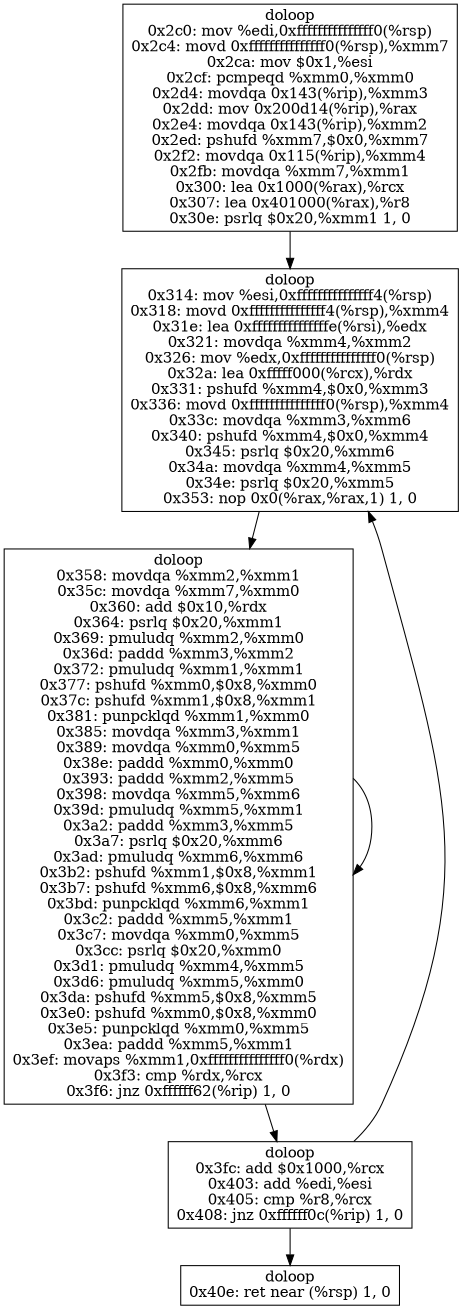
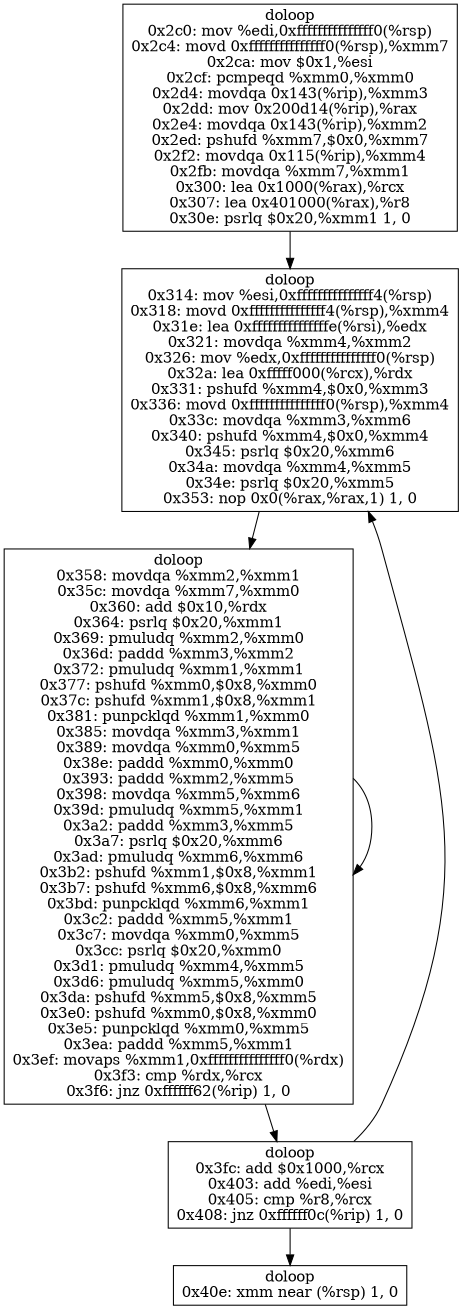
node "doloop 0x40e: ret near (%rsp) 1, 0": label "doloop 0x40e: ret near (%rsp) 1, 0" -> "doloop 0x40e: xmm near (%rsp) 1, 0"
